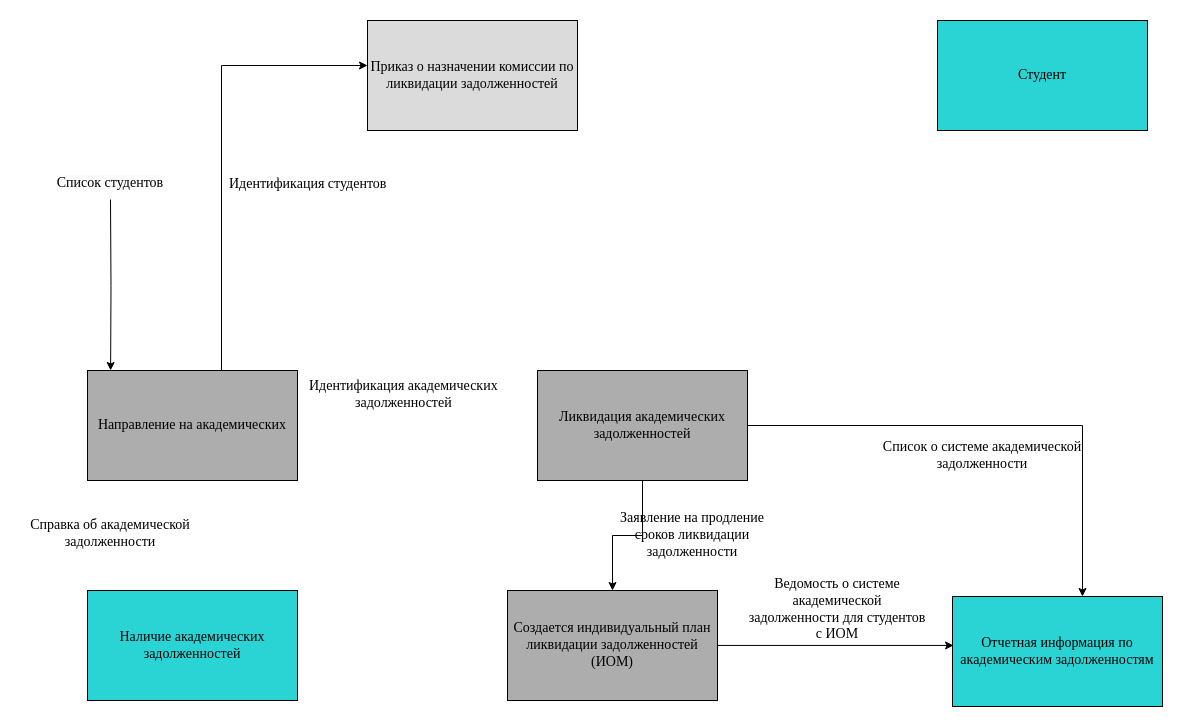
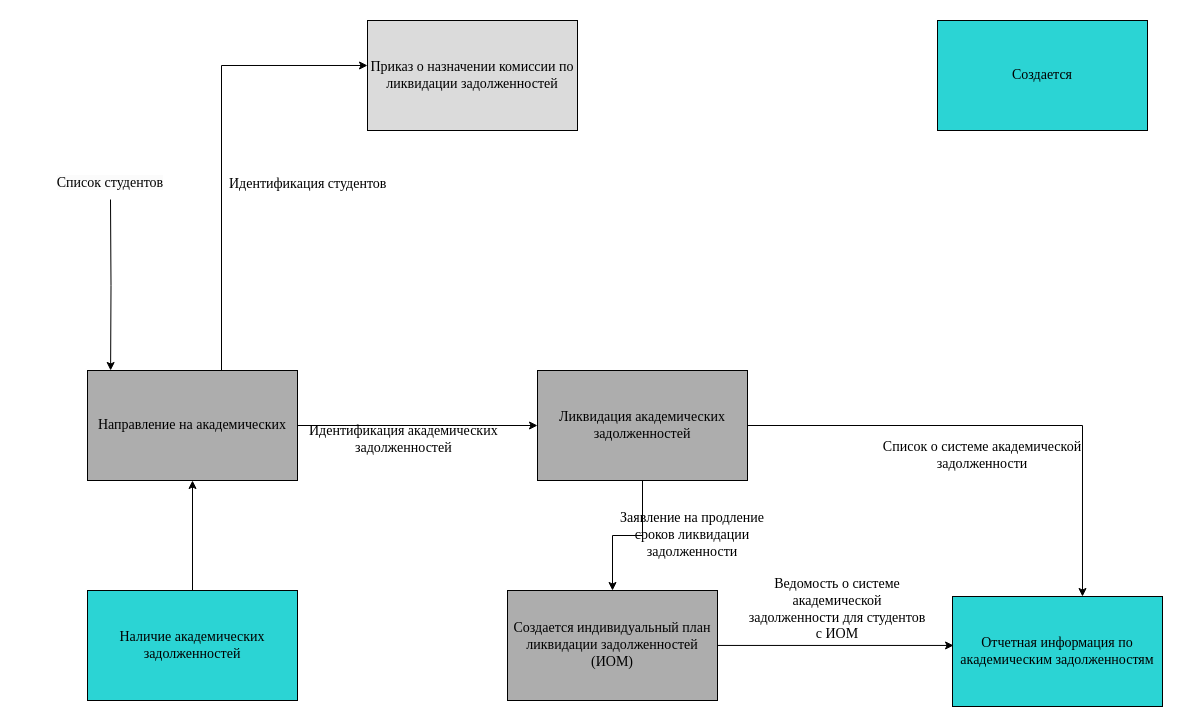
node "Студент": label "Студент" -> "Создается"
node "Идентификация академических задолженностей": moved (403, 391) -> (403, 436)
edge "Направление на академических" -> "Ликвидация академических задолженностей": added
node "Справка об академической задолженности": removed
edge "Наличие академических задолженностей" -> "Направление на академических": added
